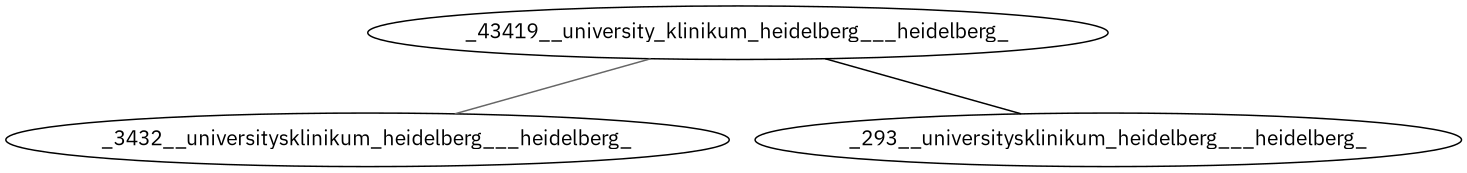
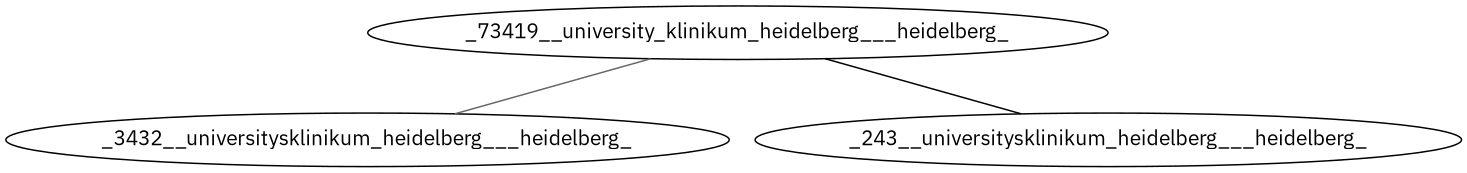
node "_43419__university_klinikum_heidelberg___heidelberg_": label "_43419__university_klinikum_heidelberg___heidelberg_" -> "_73419__university_klinikum_heidelberg___heidelberg_"
node "_293__universitysklinikum_heidelberg___heidelberg_": label "_293__universitysklinikum_heidelberg___heidelberg_" -> "_243__universitysklinikum_heidelberg___heidelberg_"
